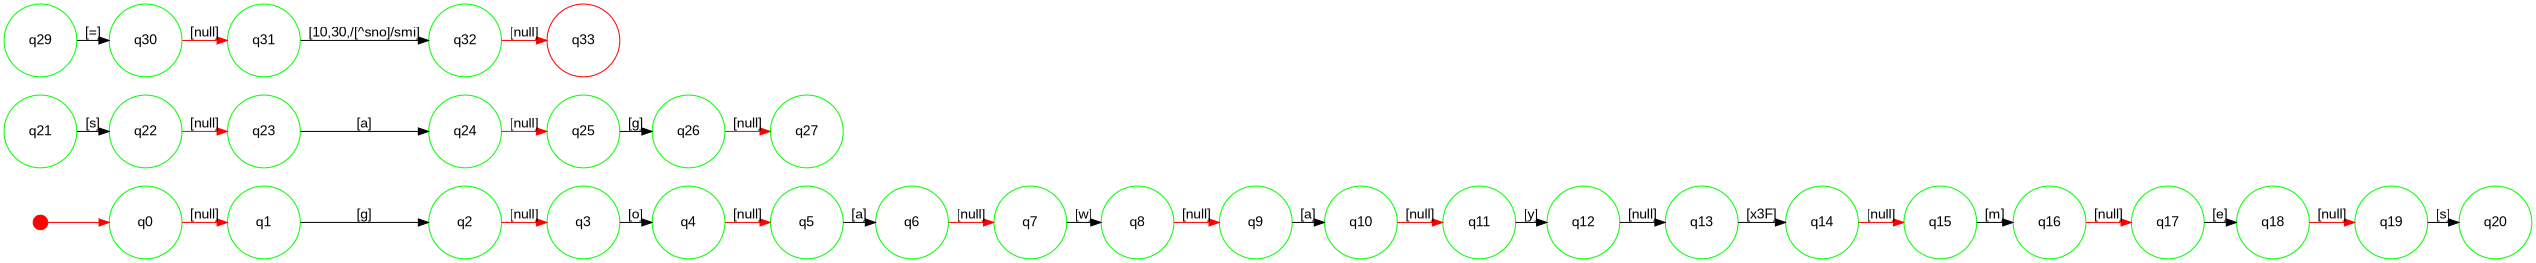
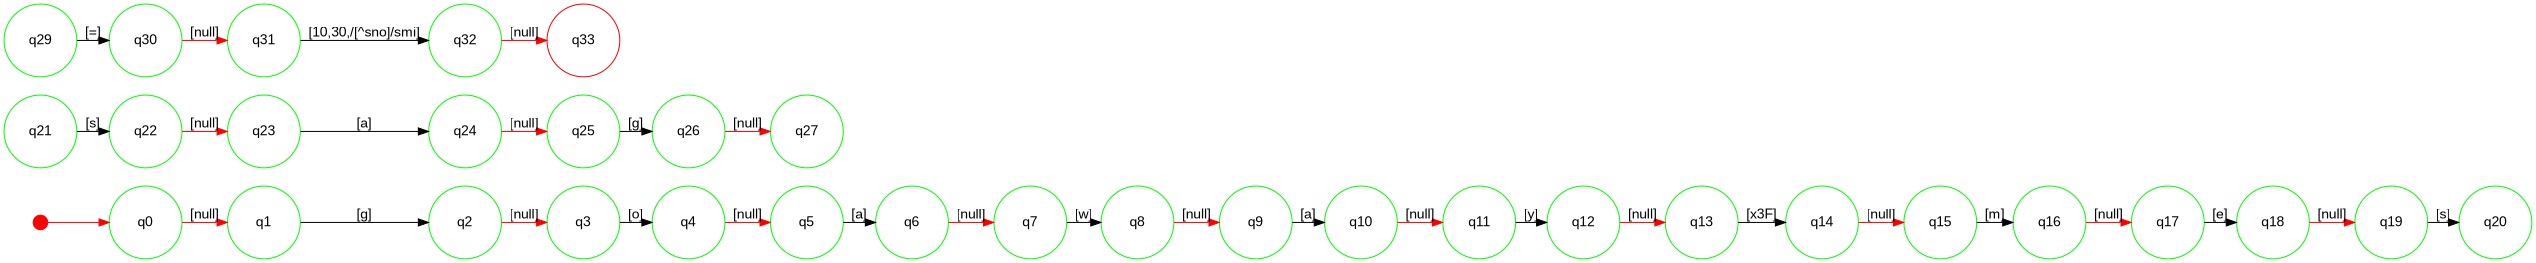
edge "q12" -> "q13": color black -> red
